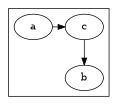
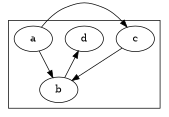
node "d": added
edge "a" -> "b": added
